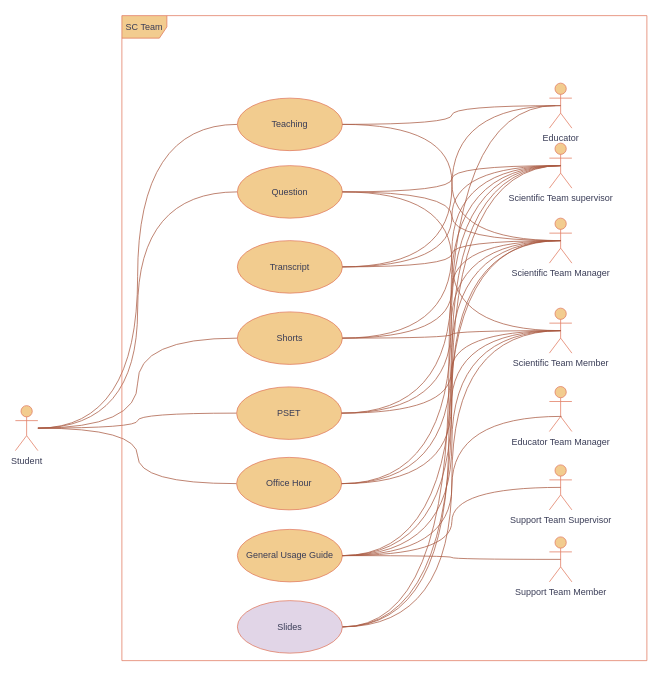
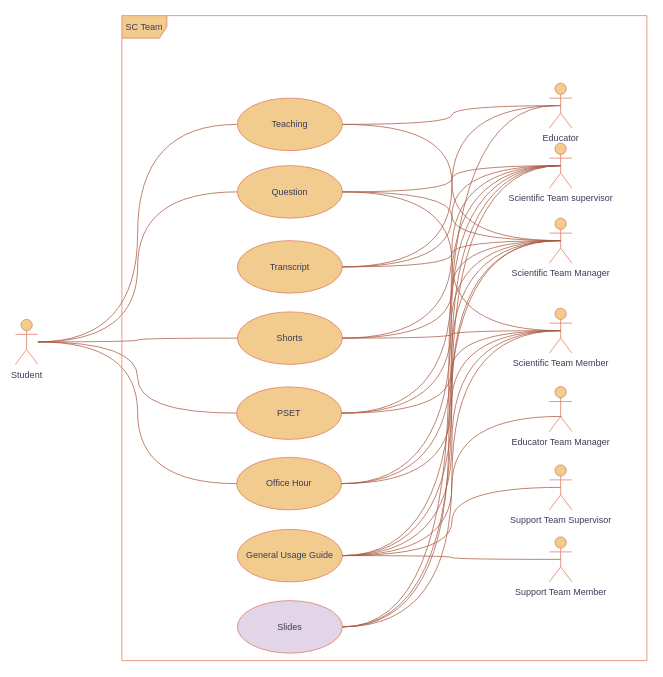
node "Student": moved (27, 428) -> (27, 342)
